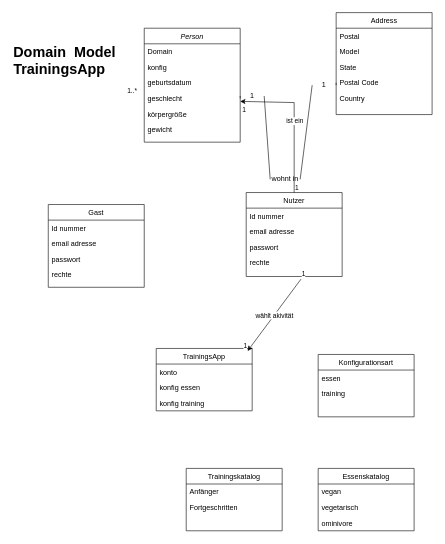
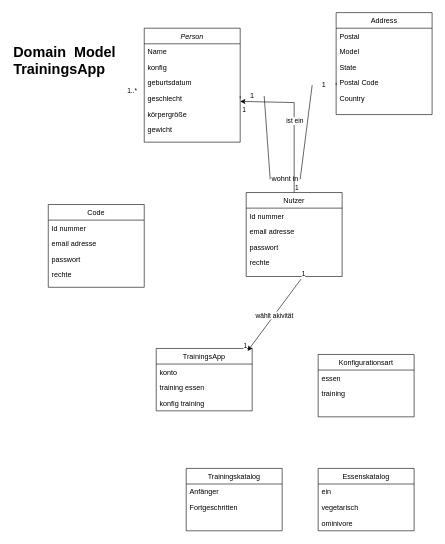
node "Domain": label "Domain" -> "Name"
node "Gast": label "Gast" -> "Code"
node "konfig essen": label "konfig essen" -> "training essen"
node "vegan": label "vegan" -> "ein"
